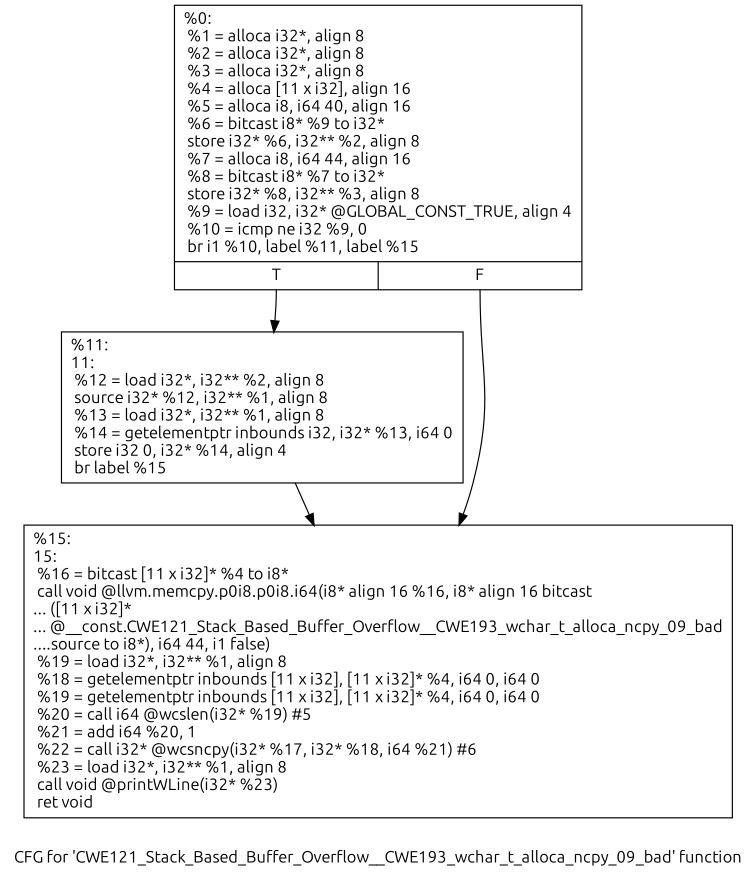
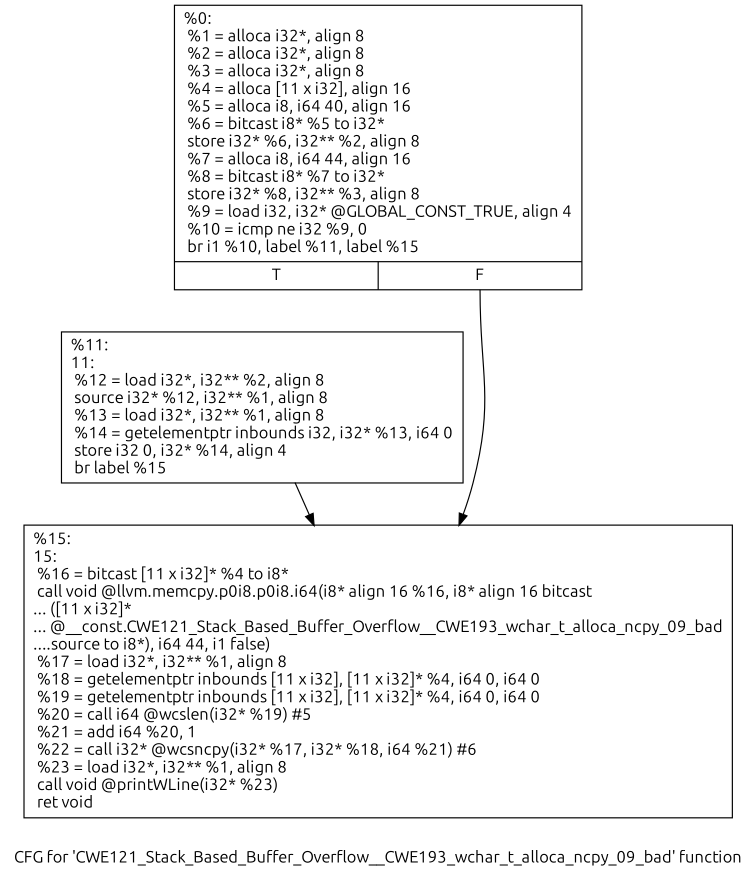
node "%0:": text "%6 = bitcast i8* %9 to i32*" -> "%6 = bitcast i8* %5 to i32*"
edge "%0:" -> "%11:": removed
node "%15:": text "%19 = load i32*, i32** %1, align 8" -> "%17 = load i32*, i32** %1, align 8"
